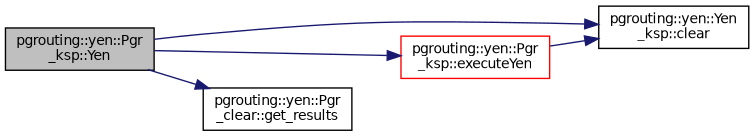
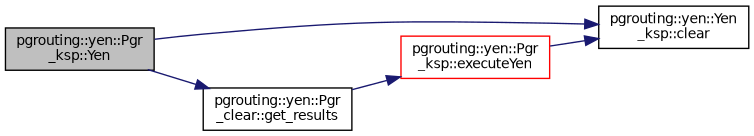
edge "pgrouting::yen::Pgr _ksp::Yen" -> "pgrouting::yen::Pgr _ksp::executeYen": now "pgrouting::yen::Pgr _clear::get_results" -> "pgrouting::yen::Pgr _ksp::executeYen"
